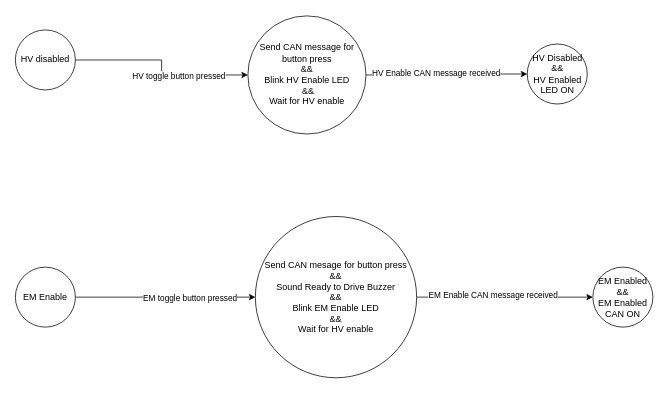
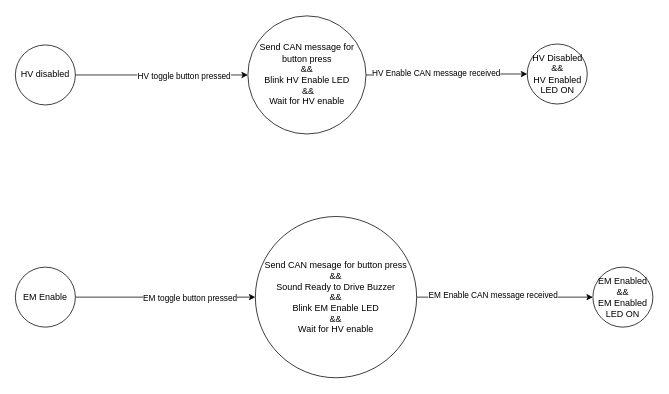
node "HV disabled": moved (45, 60) -> (45, 75)
node "EM Enabled && EM Enabled CAN ON": label "EM Enabled && EM Enabled CAN ON" -> "EM Enabled && EM Enabled LED ON"
